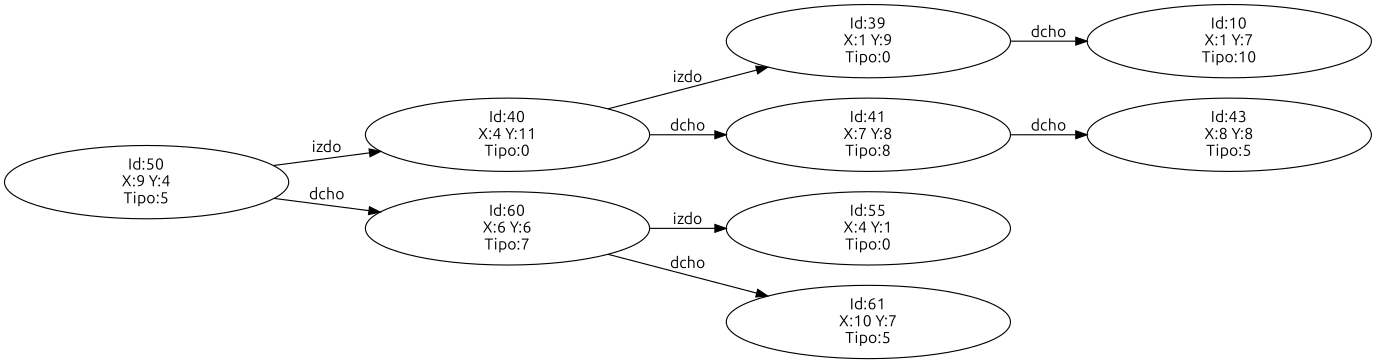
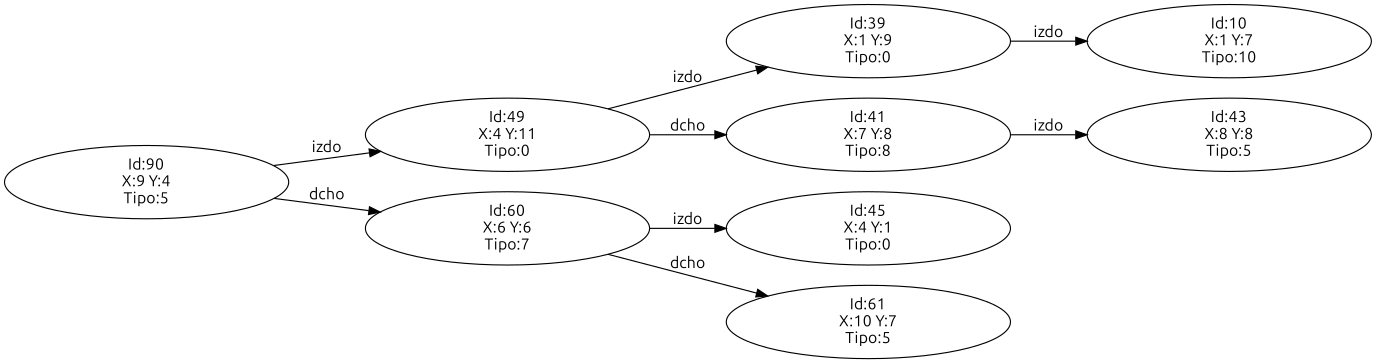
edge "Id:39 X:1 Y:9 Tipo:0" -> "Id:10 X:1 Y:7 Tipo:10": label "dcho" -> "izdo"
edge "Id:41 X:7 Y:8 Tipo:8" -> "Id:43 X:8 Y:8 Tipo:5": label "dcho" -> "izdo"
node "Id:40 X:4 Y:11 Tipo:0": label "Id:40 X:4 Y:11 Tipo:0" -> "Id:49 X:4 Y:11 Tipo:0"
node "Id:50 X:9 Y:4 Tipo:5": label "Id:50 X:9 Y:4 Tipo:5" -> "Id:90 X:9 Y:4 Tipo:5"
node "Id:55 X:4 Y:1 Tipo:0": label "Id:55 X:4 Y:1 Tipo:0" -> "Id:45 X:4 Y:1 Tipo:0"
